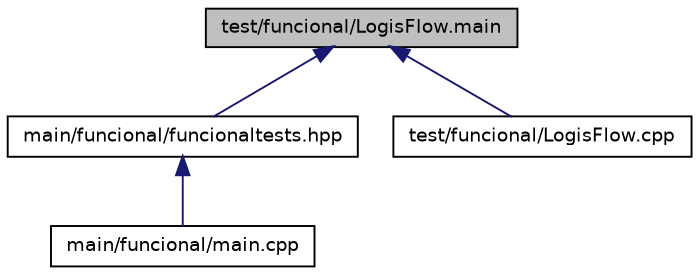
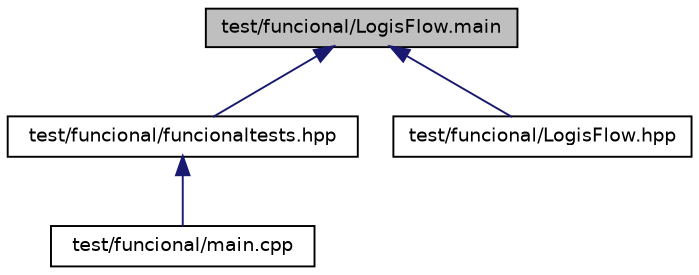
node "main/funcional/funcionaltests.hpp": label "main/funcional/funcionaltests.hpp" -> "test/funcional/funcionaltests.hpp"
node "test/funcional/LogisFlow.cpp": label "test/funcional/LogisFlow.cpp" -> "test/funcional/LogisFlow.hpp"
node "main/funcional/main.cpp": label "main/funcional/main.cpp" -> "test/funcional/main.cpp"
